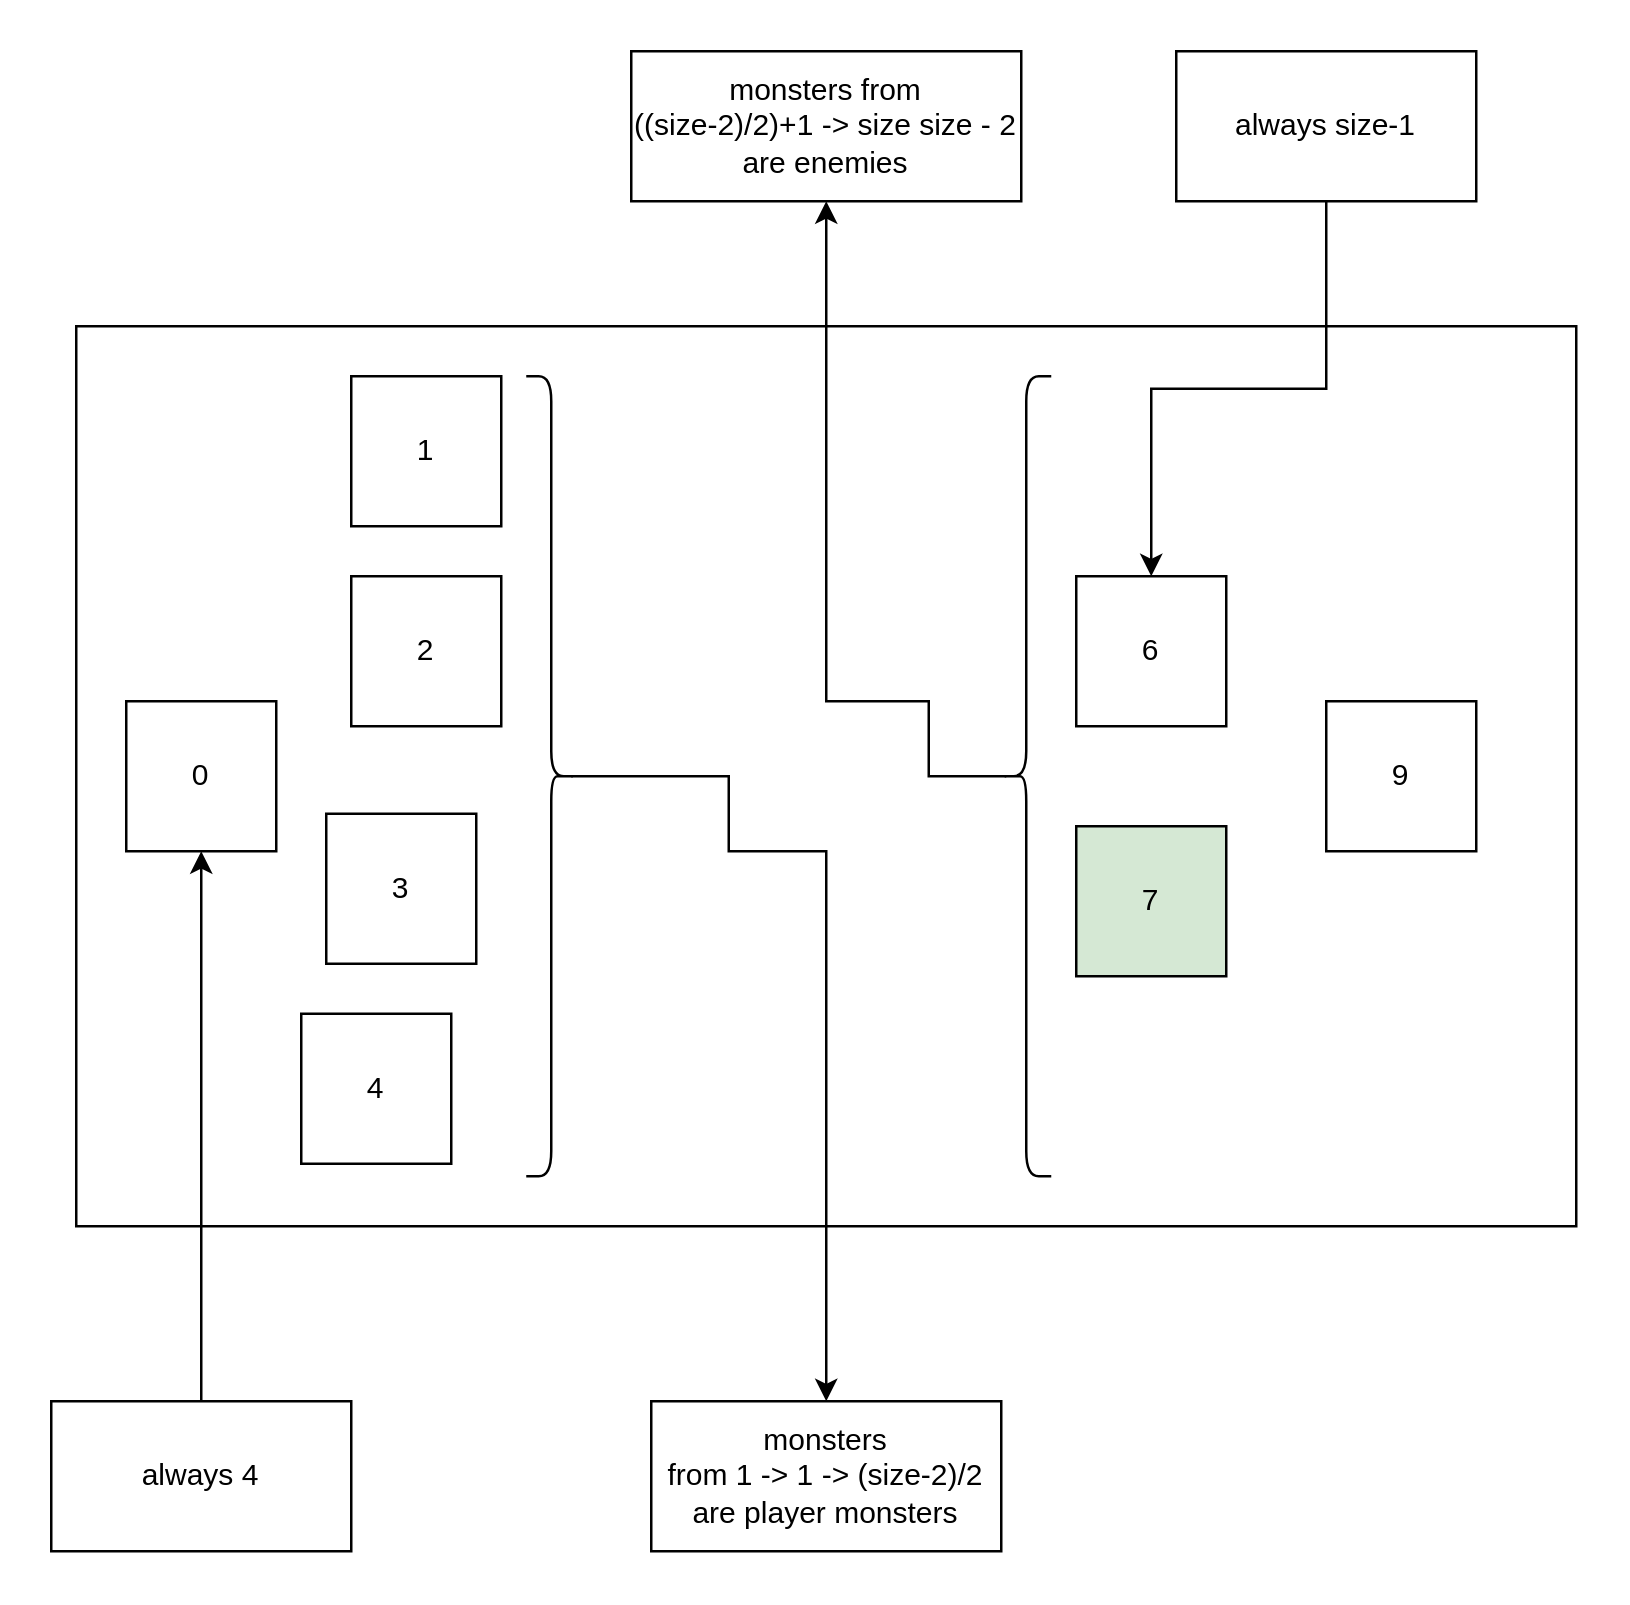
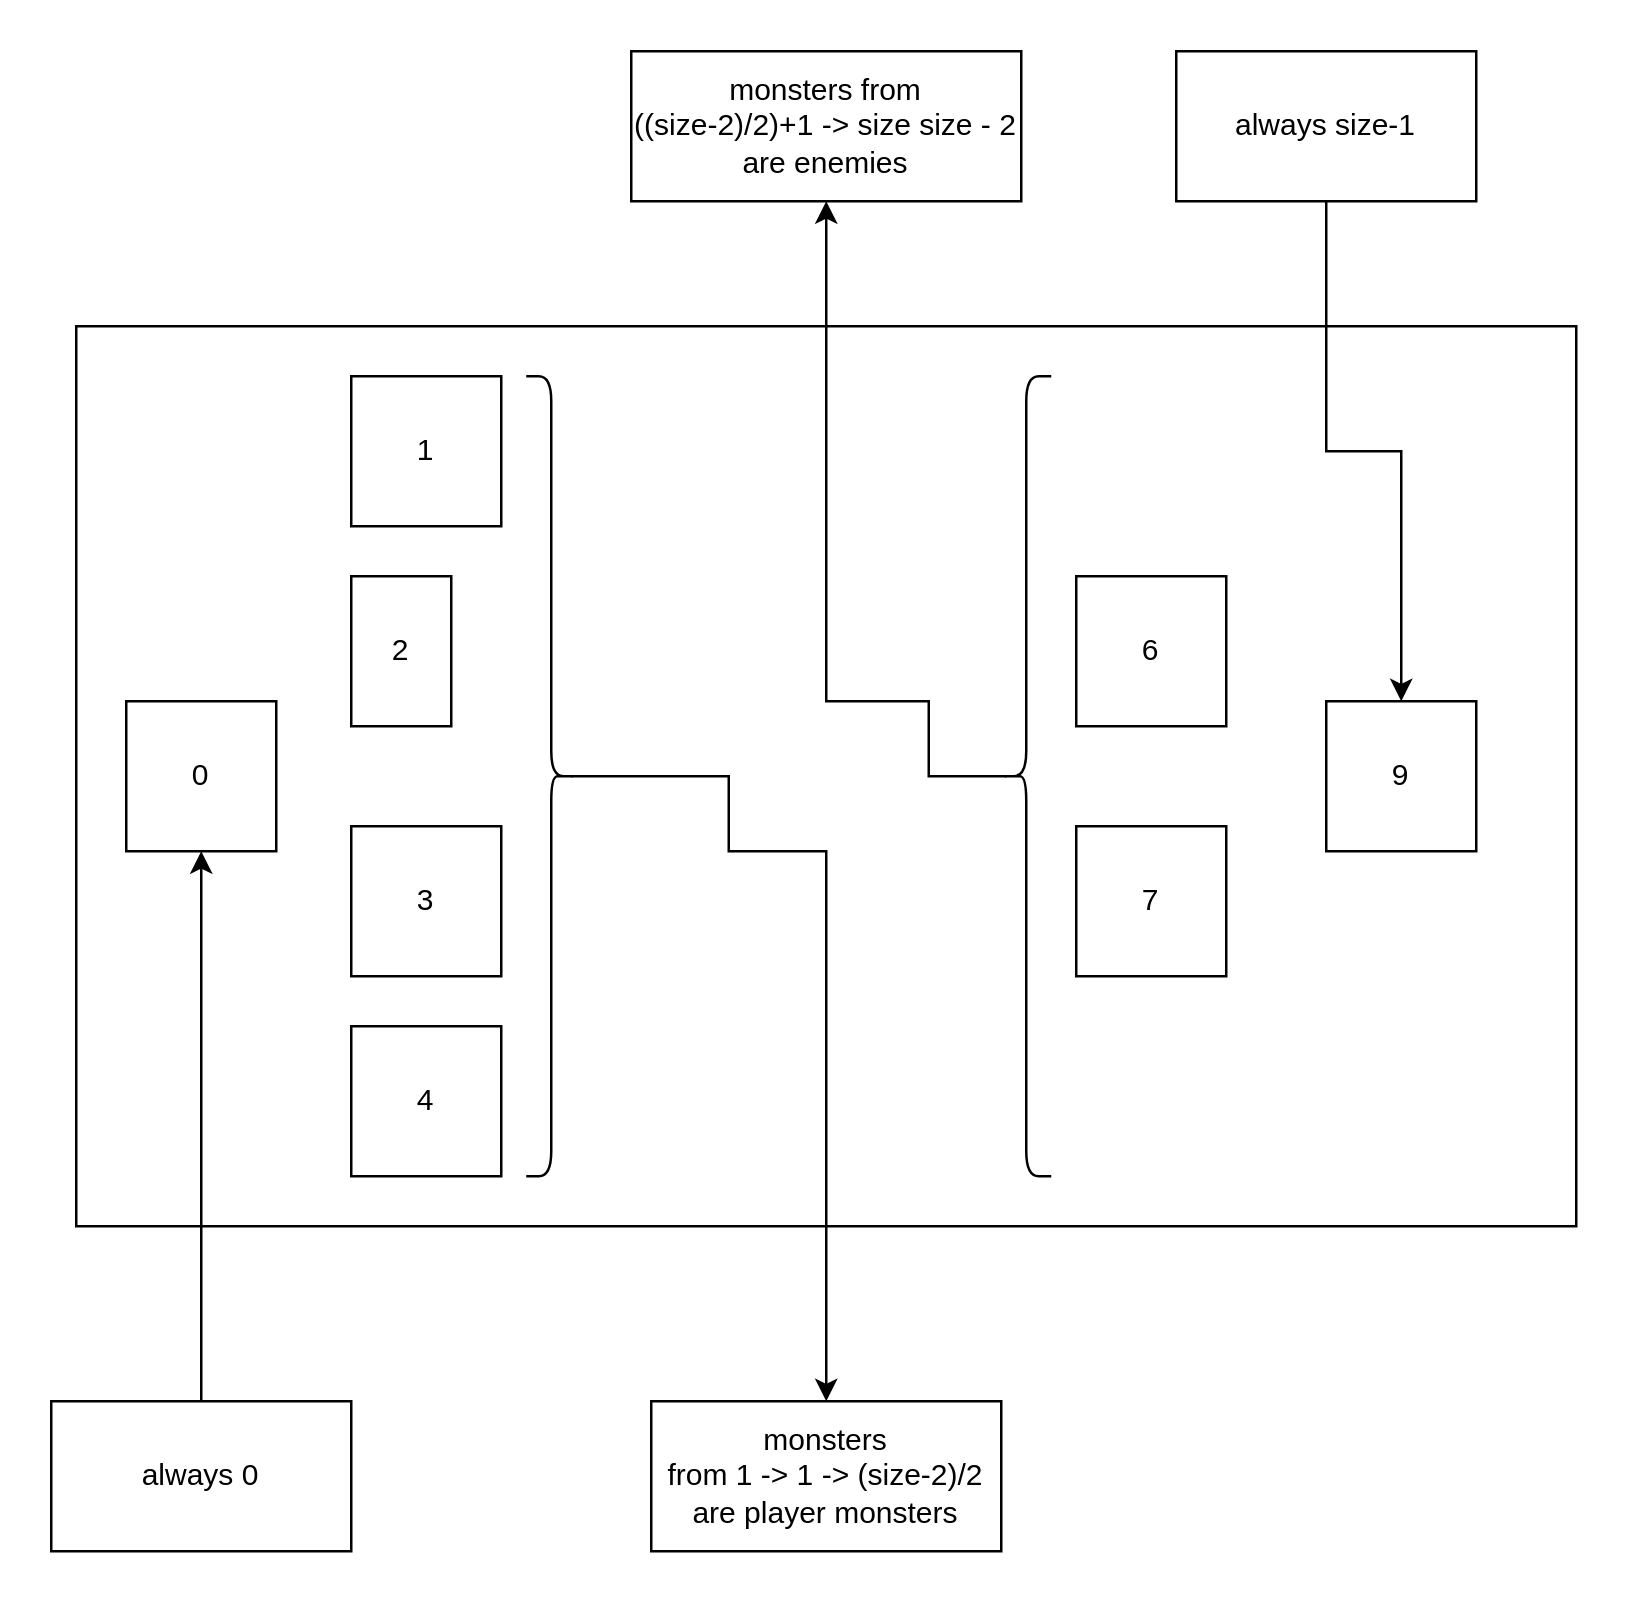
edge "always size-1" -> "6": now "always size-1" -> "9"
node "2": size 150x150 -> 100x150
node "3": moved (401, 889) -> (426, 901)
node "7": fillcolor #d5e8d4 -> #ffffff
node "4": moved (376, 1089) -> (426, 1101)
node "always 4": label "always 4" -> "always 0"
